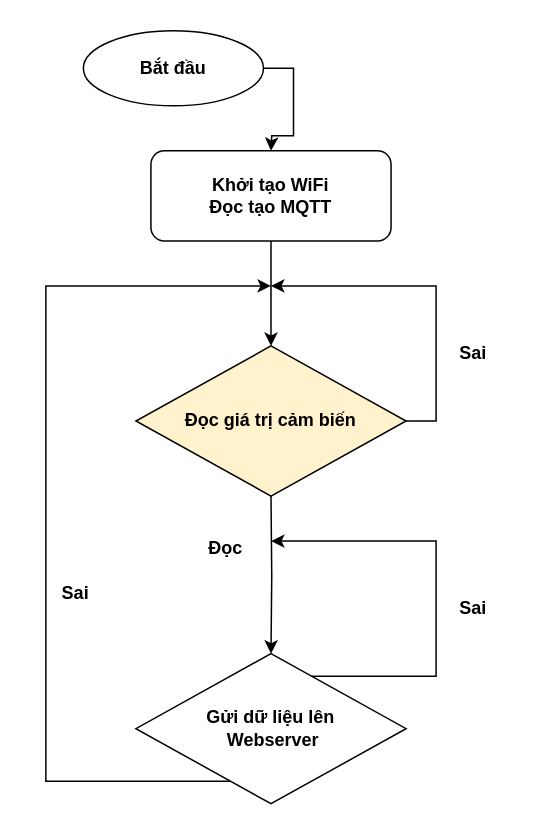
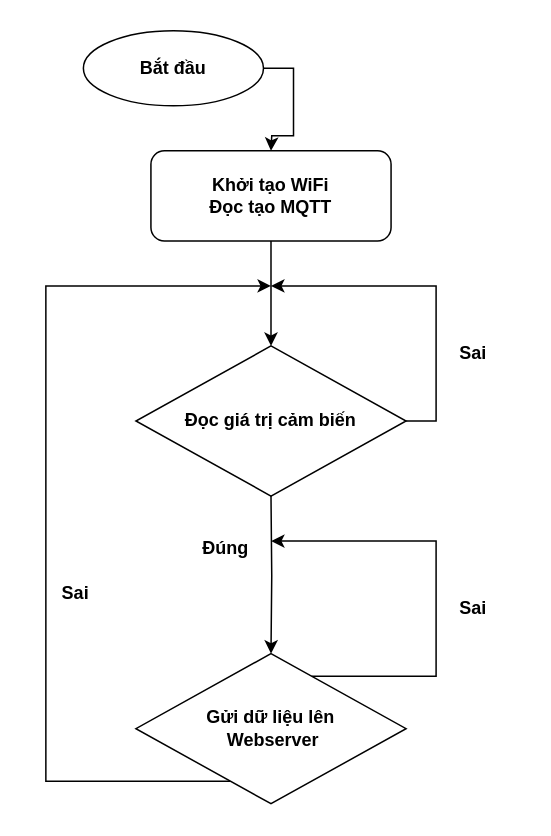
node "Đọc giá trị cảm biến": fillcolor #fff2cc -> #ffffff
node "Đọc": label "Đọc" -> "Đúng"
